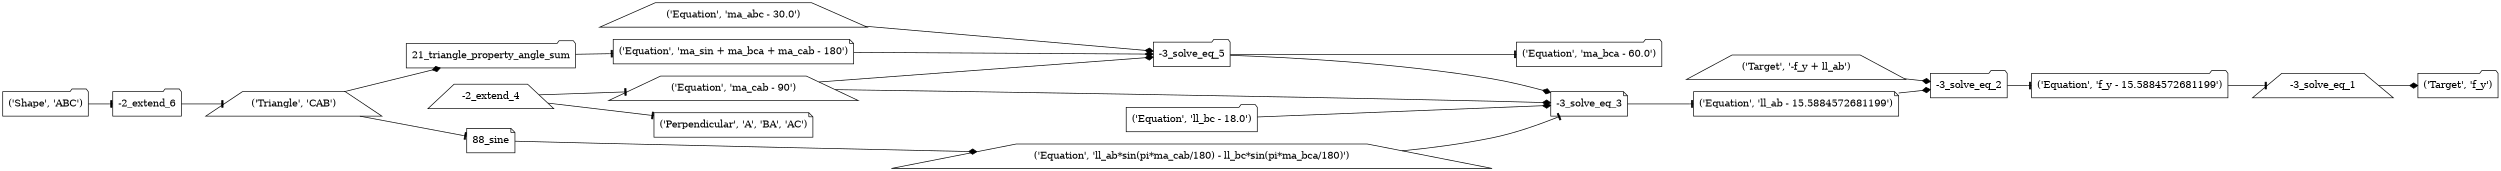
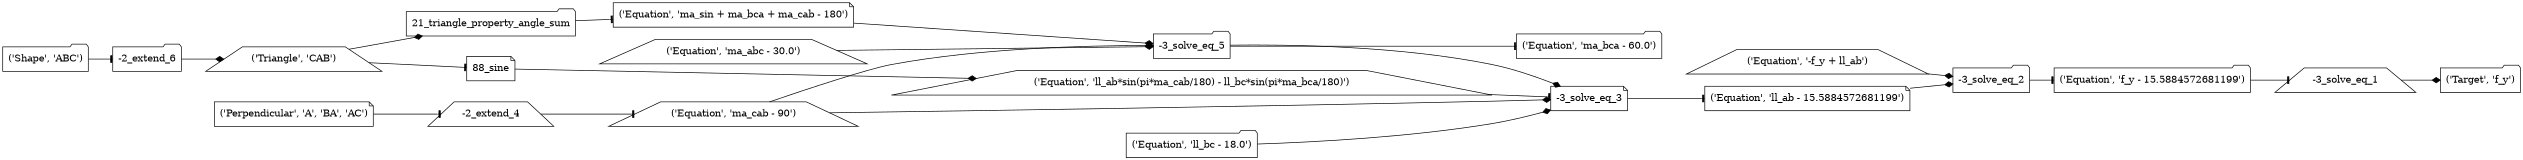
node "('Target', '-f_y + ll_ab')": label "('Target', '-f_y + ll_ab')" -> "('Equation', '-f_y + ll_ab')"
edge "-2_extend_6" -> "('Triangle', 'CAB')": arrowhead tee -> diamond
edge "-2_extend_4" -> "('Perpendicular', 'A', 'BA', 'AC')": reversed
